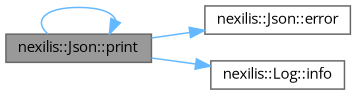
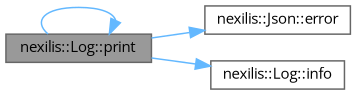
node "nexilis::Json::print": label "nexilis::Json::print" -> "nexilis::Log::print"
